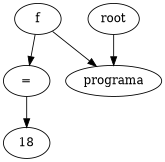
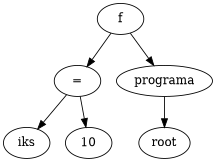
edge "root" -> "programa": reversed
node "18": label "18" -> "10"
node "iks": added
